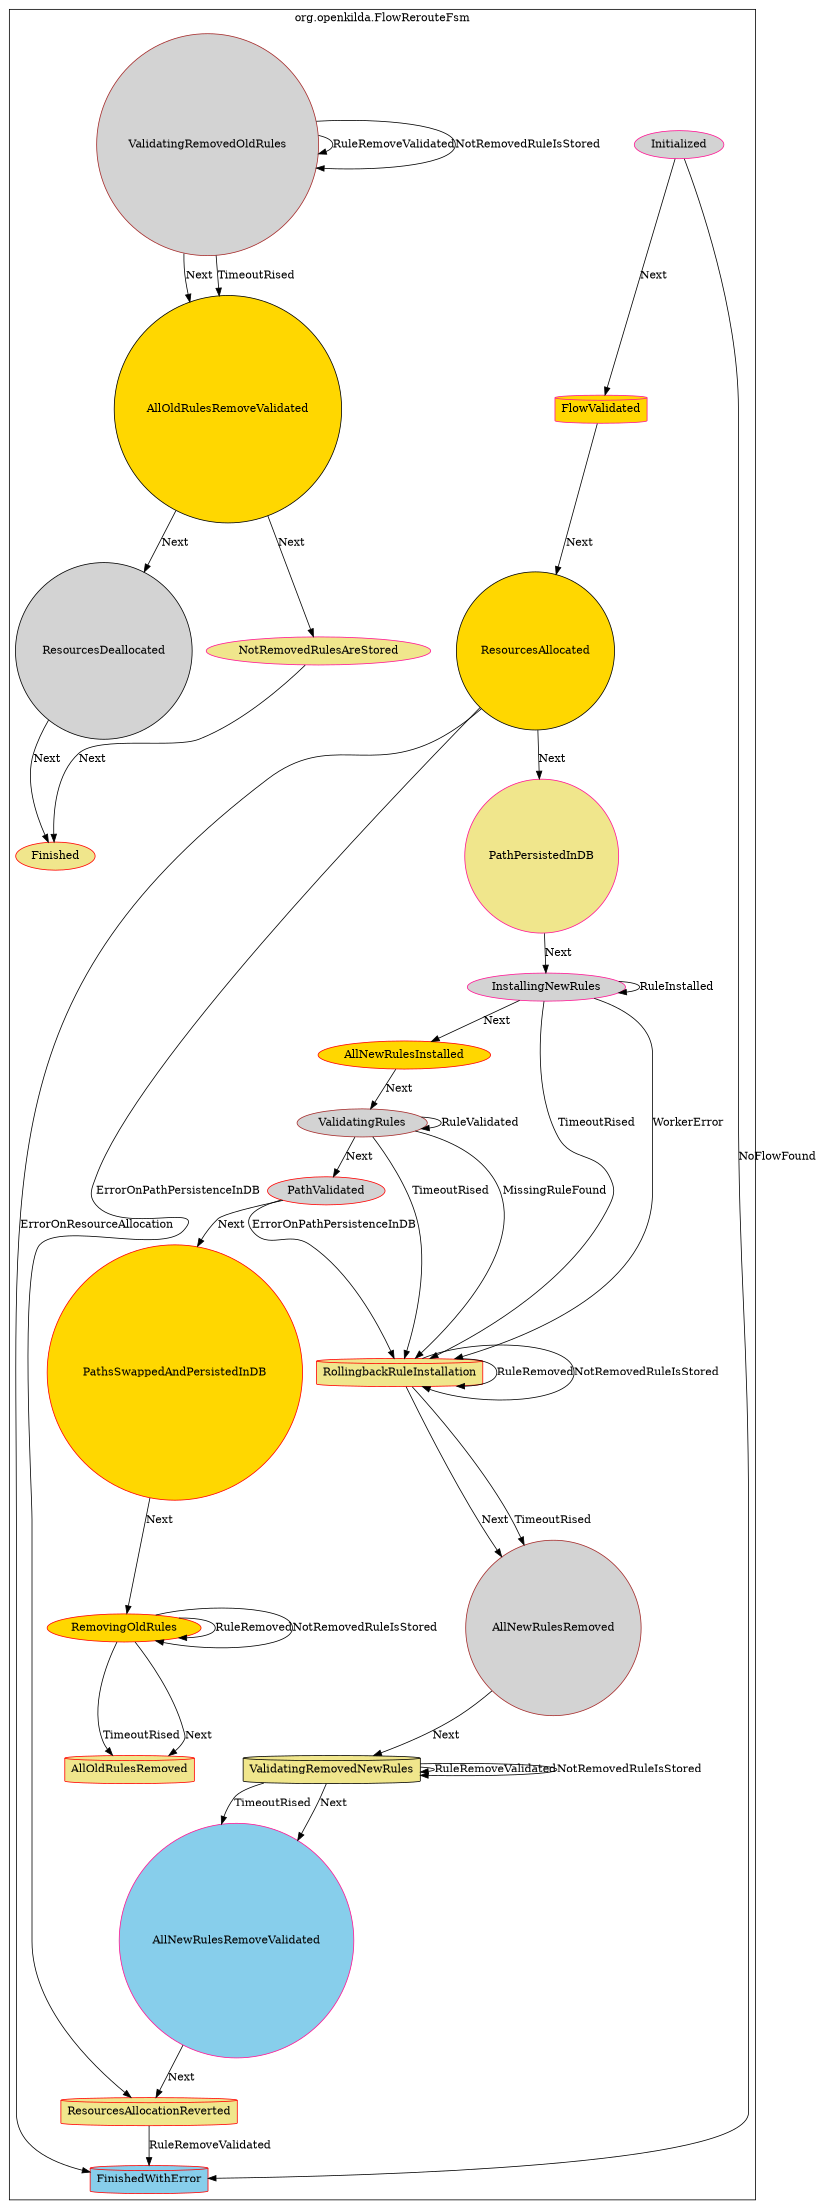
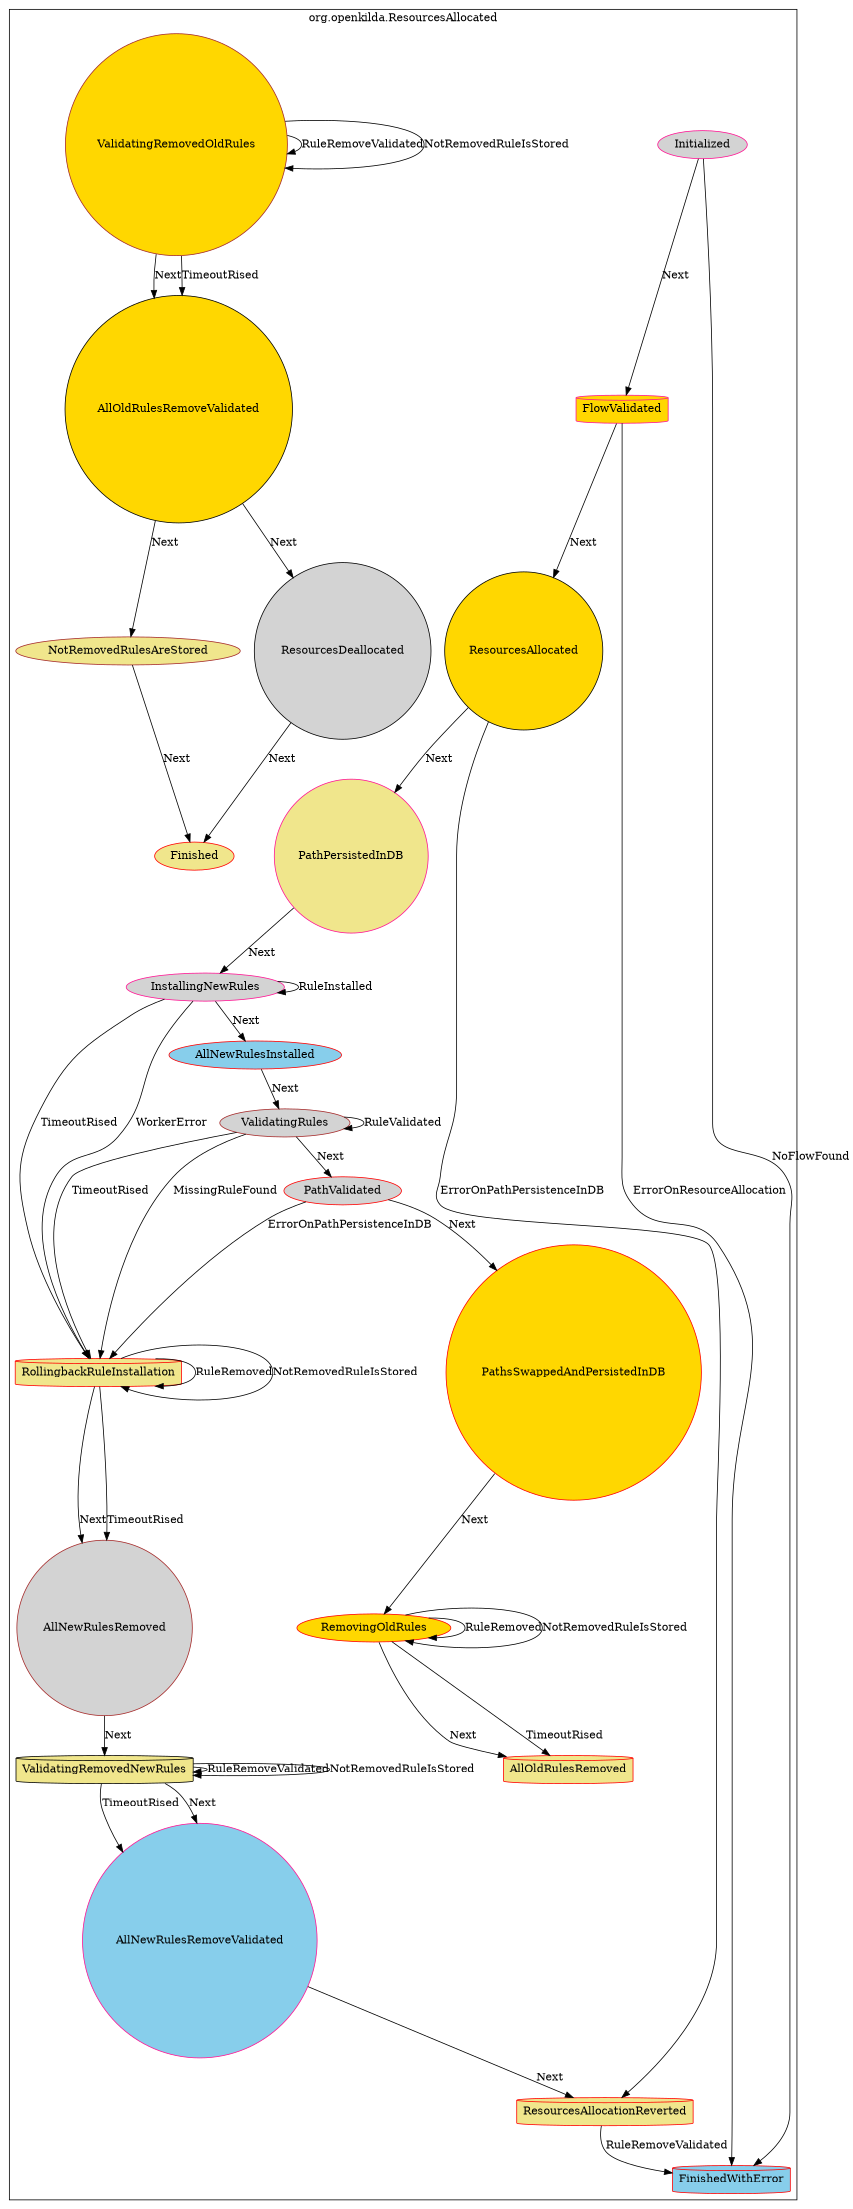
cluster "org.openkilda.FlowRerouteFsm": label "org.openkilda.FlowRerouteFsm" -> "org.openkilda.ResourcesAllocated"
node "ValidatingRemovedOldRules": fillcolor lightgrey -> gold
node "NotRemovedRulesAreStored": color deeppink -> brown
node "AllNewRulesInstalled": fillcolor gold -> skyblue
edge "ResourcesAllocated" -> "FinishedWithError": now "FlowValidated" -> "FinishedWithError"
